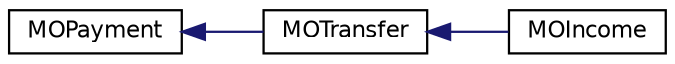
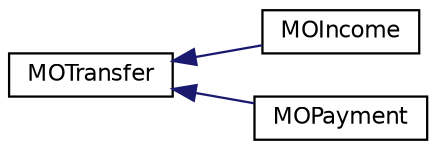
edge "MOTransfer" -> "MOPayment": reversed
